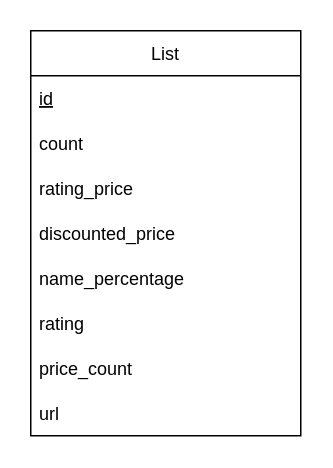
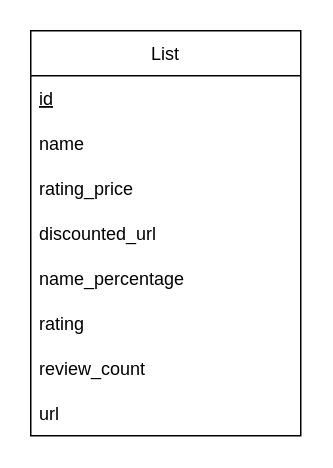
node "count": label "count" -> "name"
node "discounted_price": label "discounted_price" -> "discounted_url"
node "price_count": label "price_count" -> "review_count"
